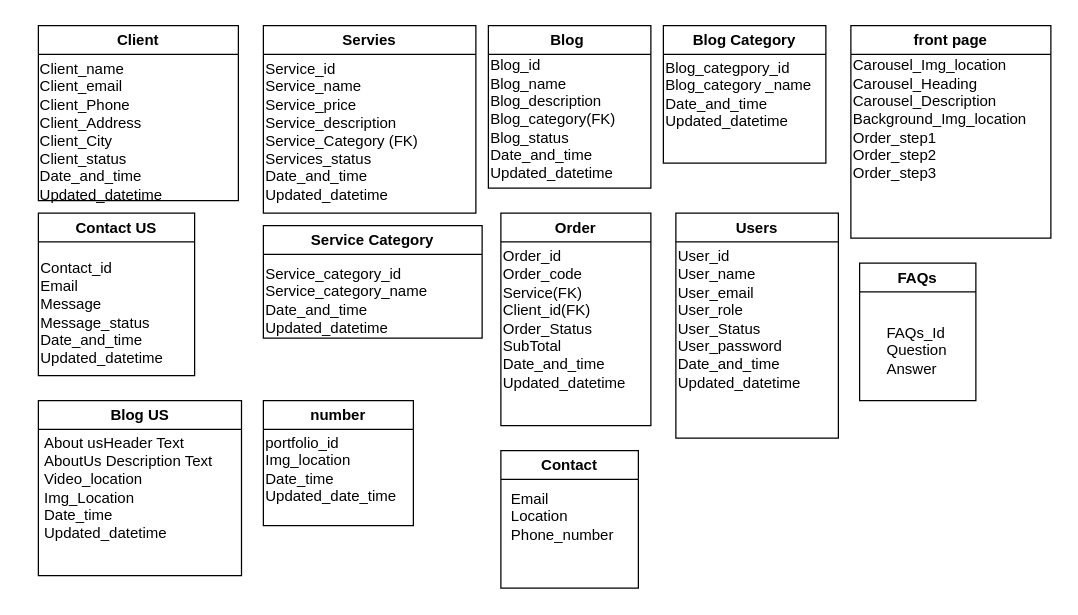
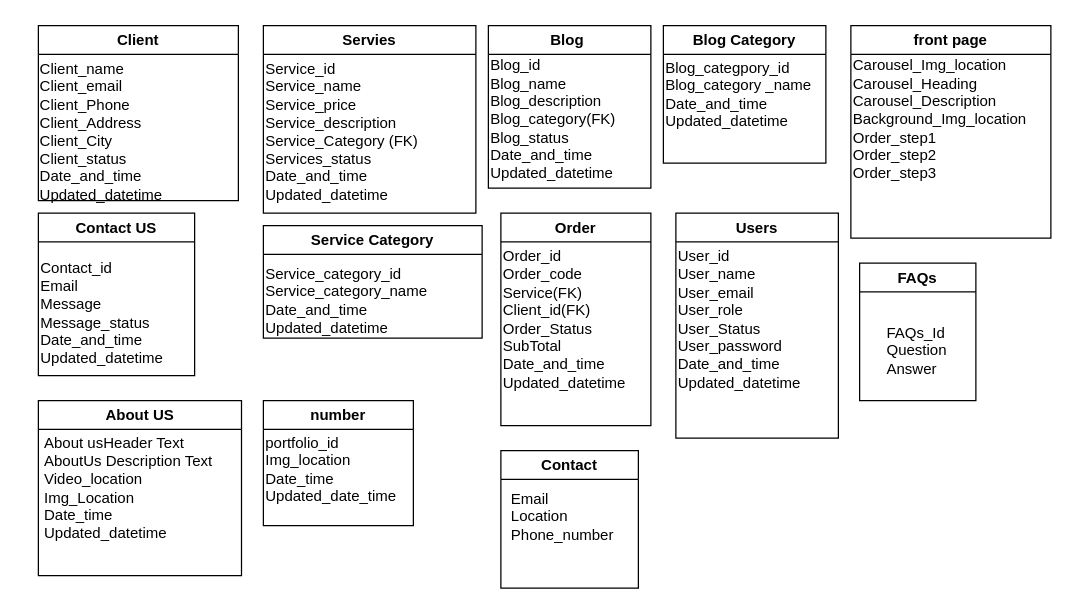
node "Blog US": label "Blog US" -> "About US"
